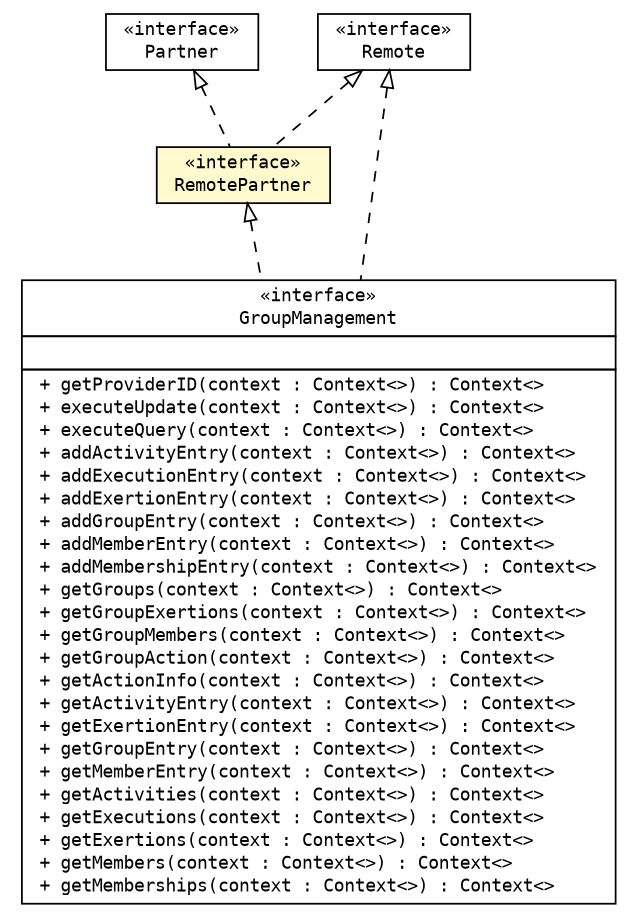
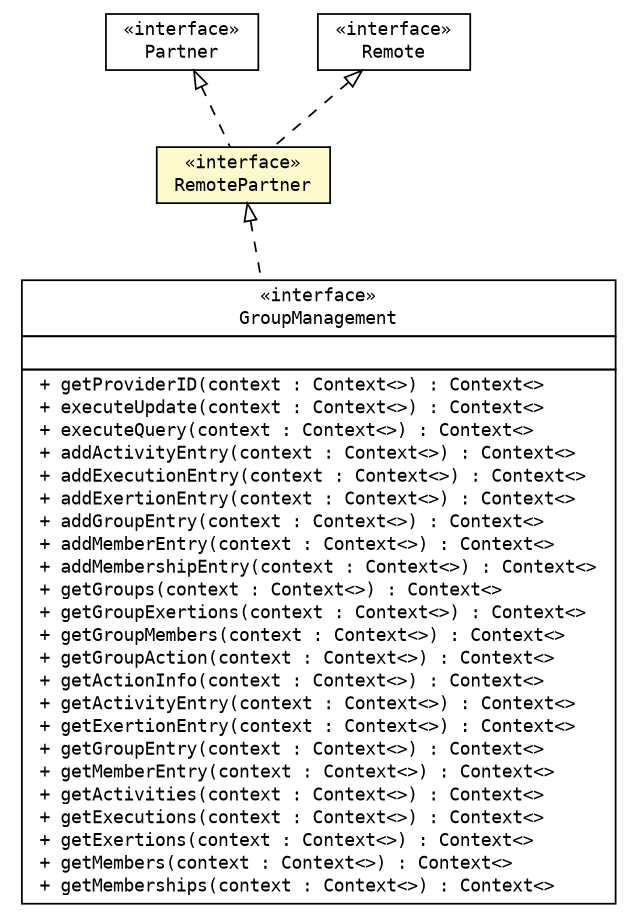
edge "GroupManagement" -> "Remote": removed
